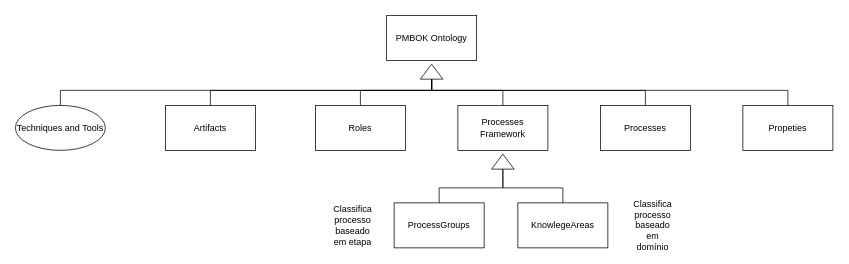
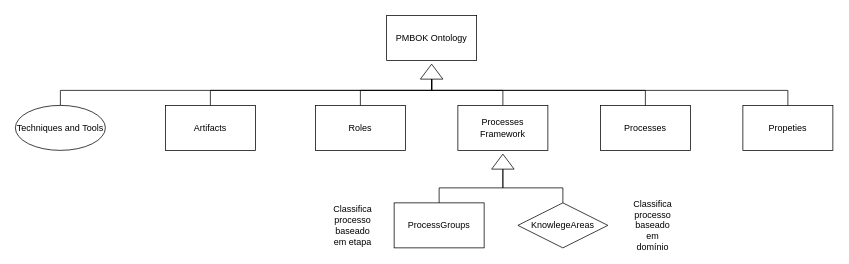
node "KnowlegeAreas": shape rectangle -> diamond
